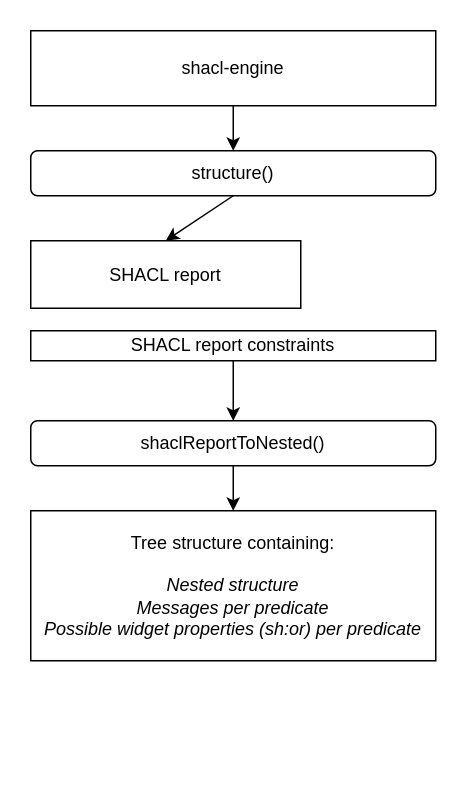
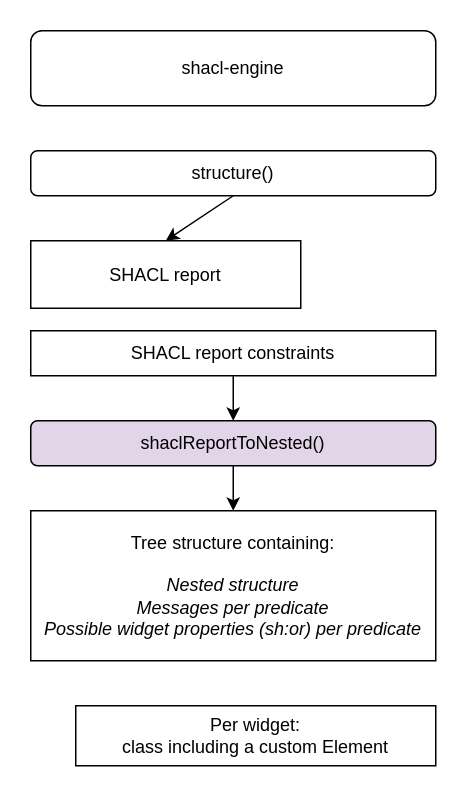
node "shacl-engine": shape rectangle -> rounded rectangle
edge "shacl-engine" -> "structure()": removed
node "SHACL report constraints": size 405x30 -> 405x45
node "shaclReportToNested()": fillcolor #ffffff -> #e1d5e7
node "Per widget: class including a custom Element": added
